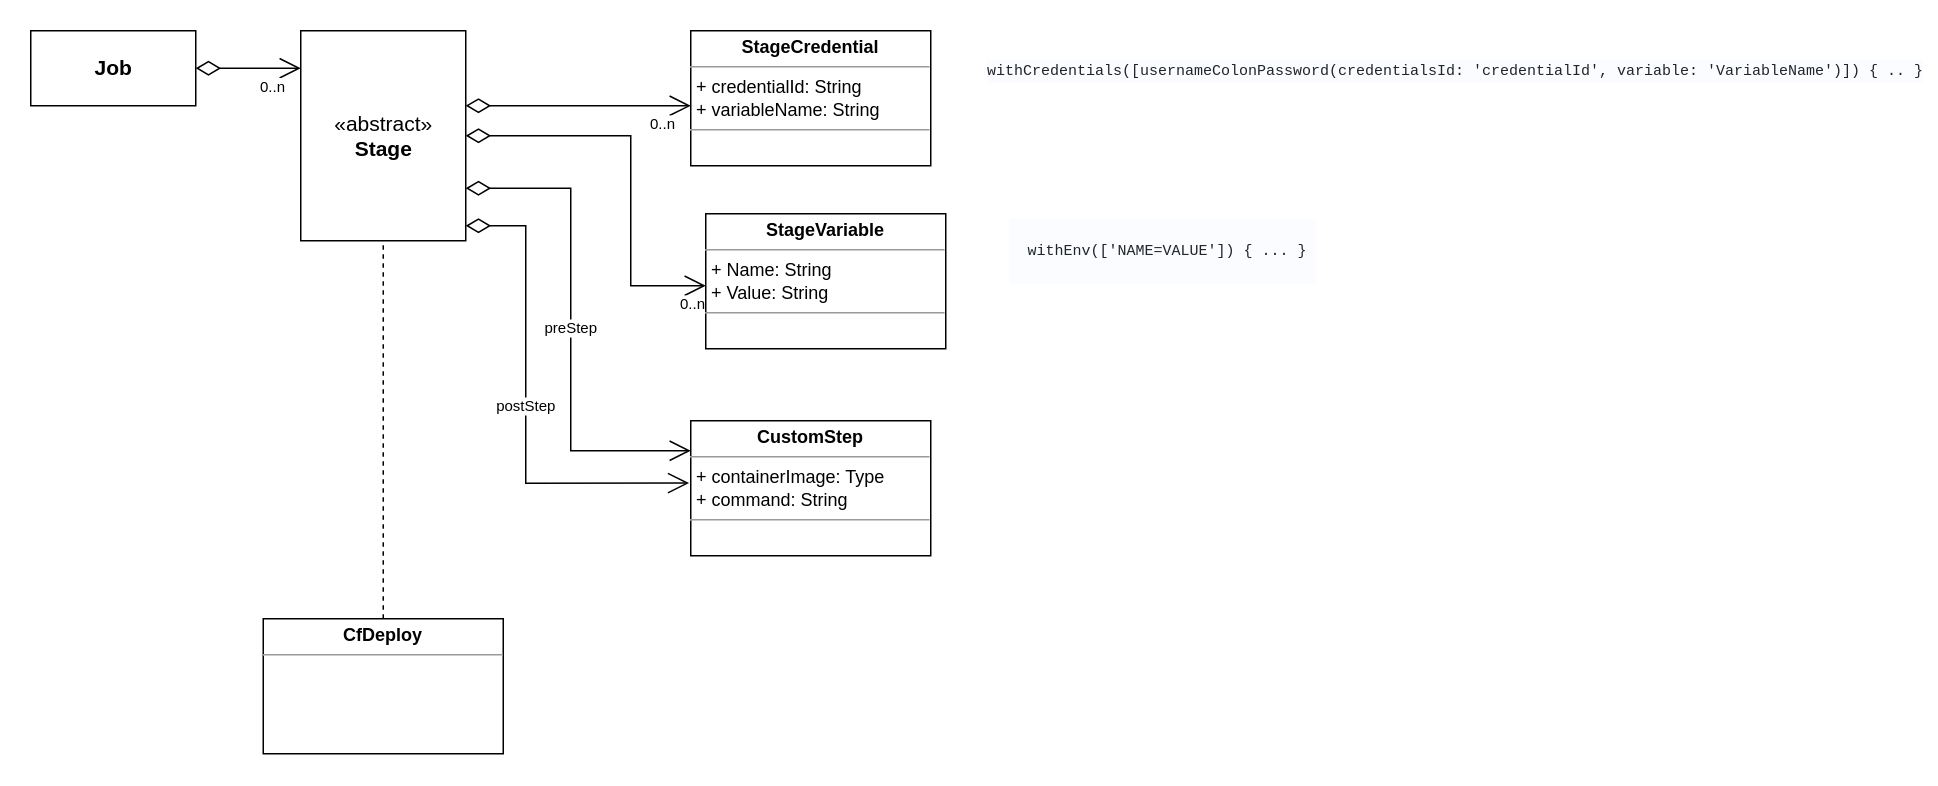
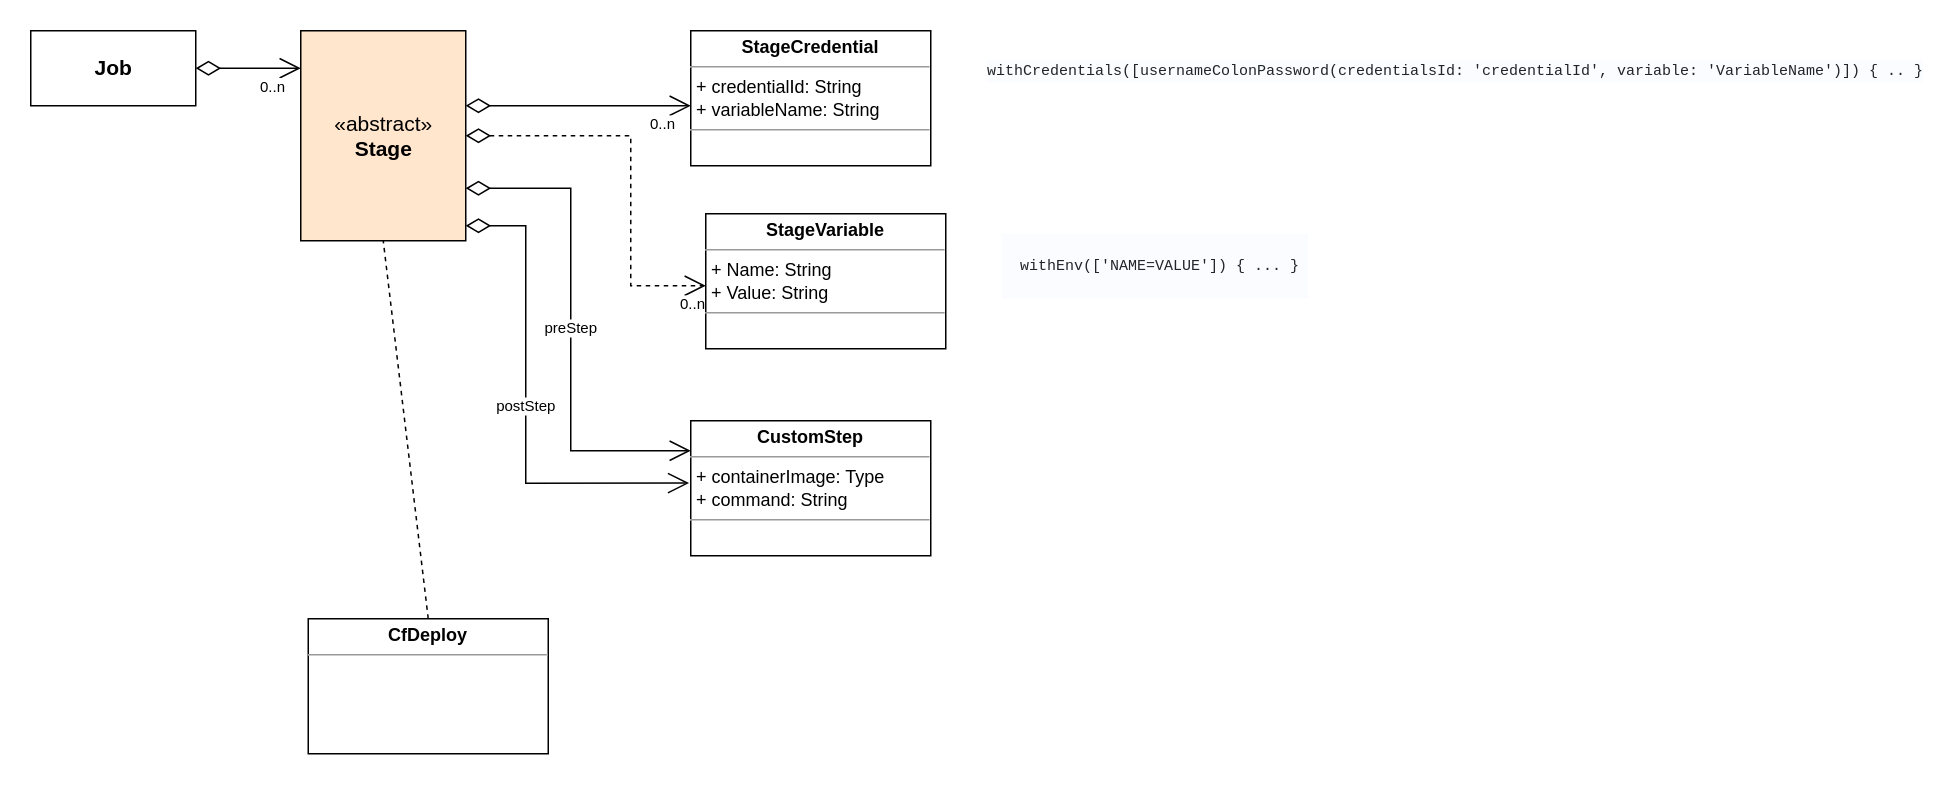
node "«abstract» Stage": fillcolor #ffffff -> #ffe6cc
edge "«abstract» Stage" -- "StageVariable + Name: String + Value: String": style solid -> dashed
node "withEnv(['NAME=VALUE']) { ... }": moved (1163, 263) -> (1156, 278)
node "CfDeploy": moved (383, 686) -> (428, 686)
